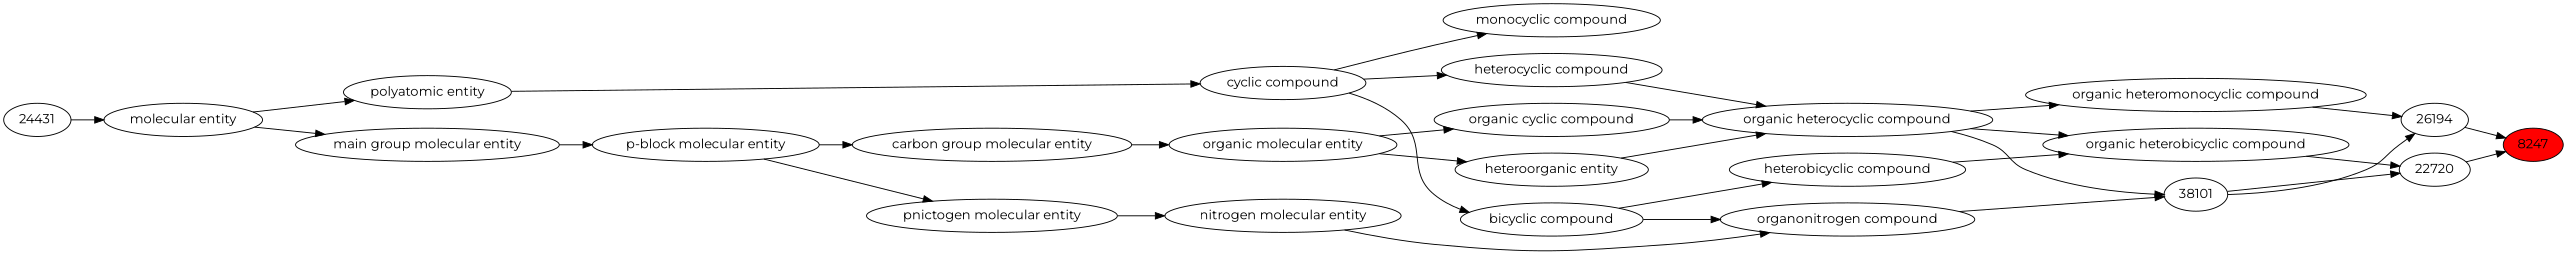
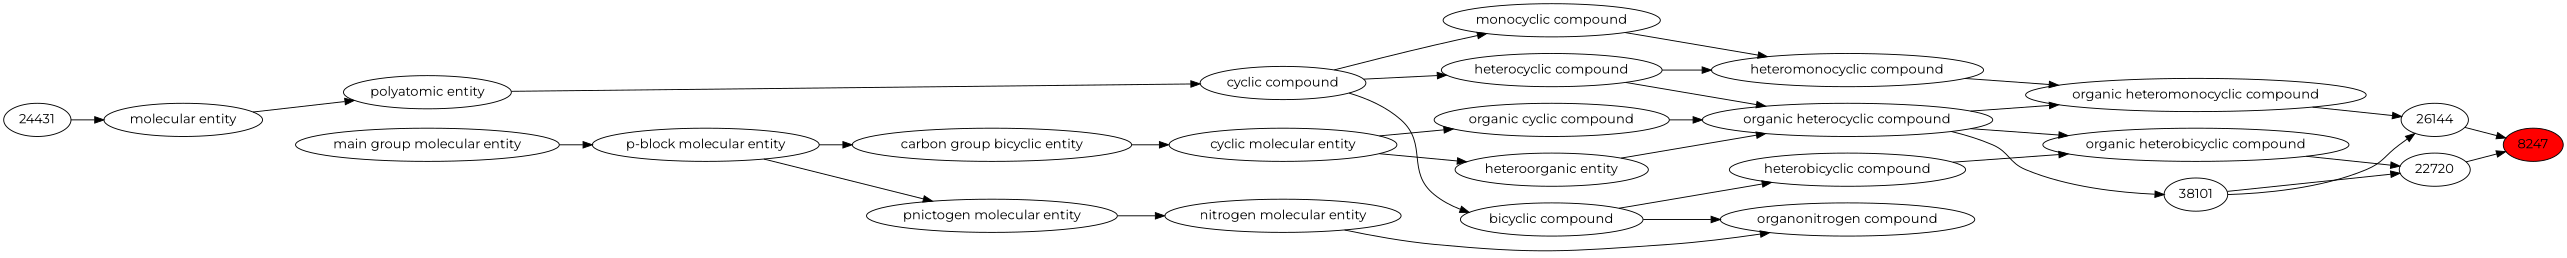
node "heteromonocyclic compound": added
node "26194": label "26194" -> "26144"
edge "molecular entity" -> "main group molecular entity": removed
node "carbon group molecular entity": label "carbon group molecular entity" -> "carbon group bicyclic entity"
node "organic molecular entity": label "organic molecular entity" -> "cyclic molecular entity"
edge "organonitrogen compound" -> "38101": removed
